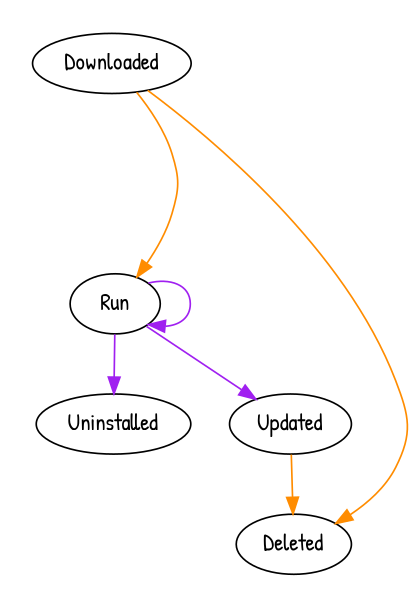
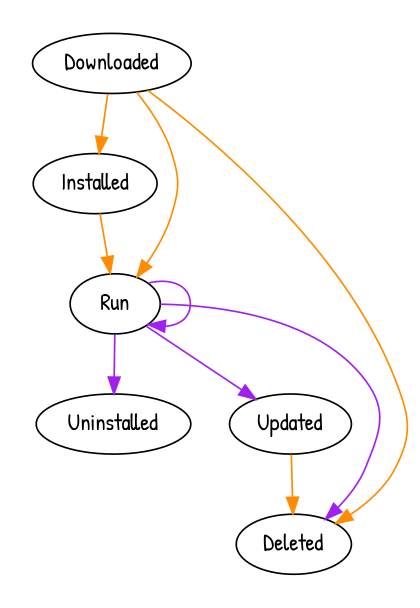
node "Installed": added
edge "Run" -> "Deleted": added
